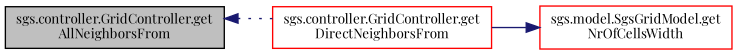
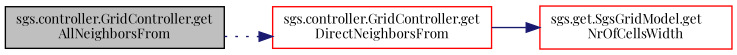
edge "sgs.controller.GridController.get DirectNeighborsFrom" -> "sgs.controller.GridController.get AllNeighborsFrom": reversed
node "sgs.model.SgsGridModel.get NrOfCellsWidth": label "sgs.model.SgsGridModel.get NrOfCellsWidth" -> "sgs.get.SgsGridModel.get NrOfCellsWidth"
